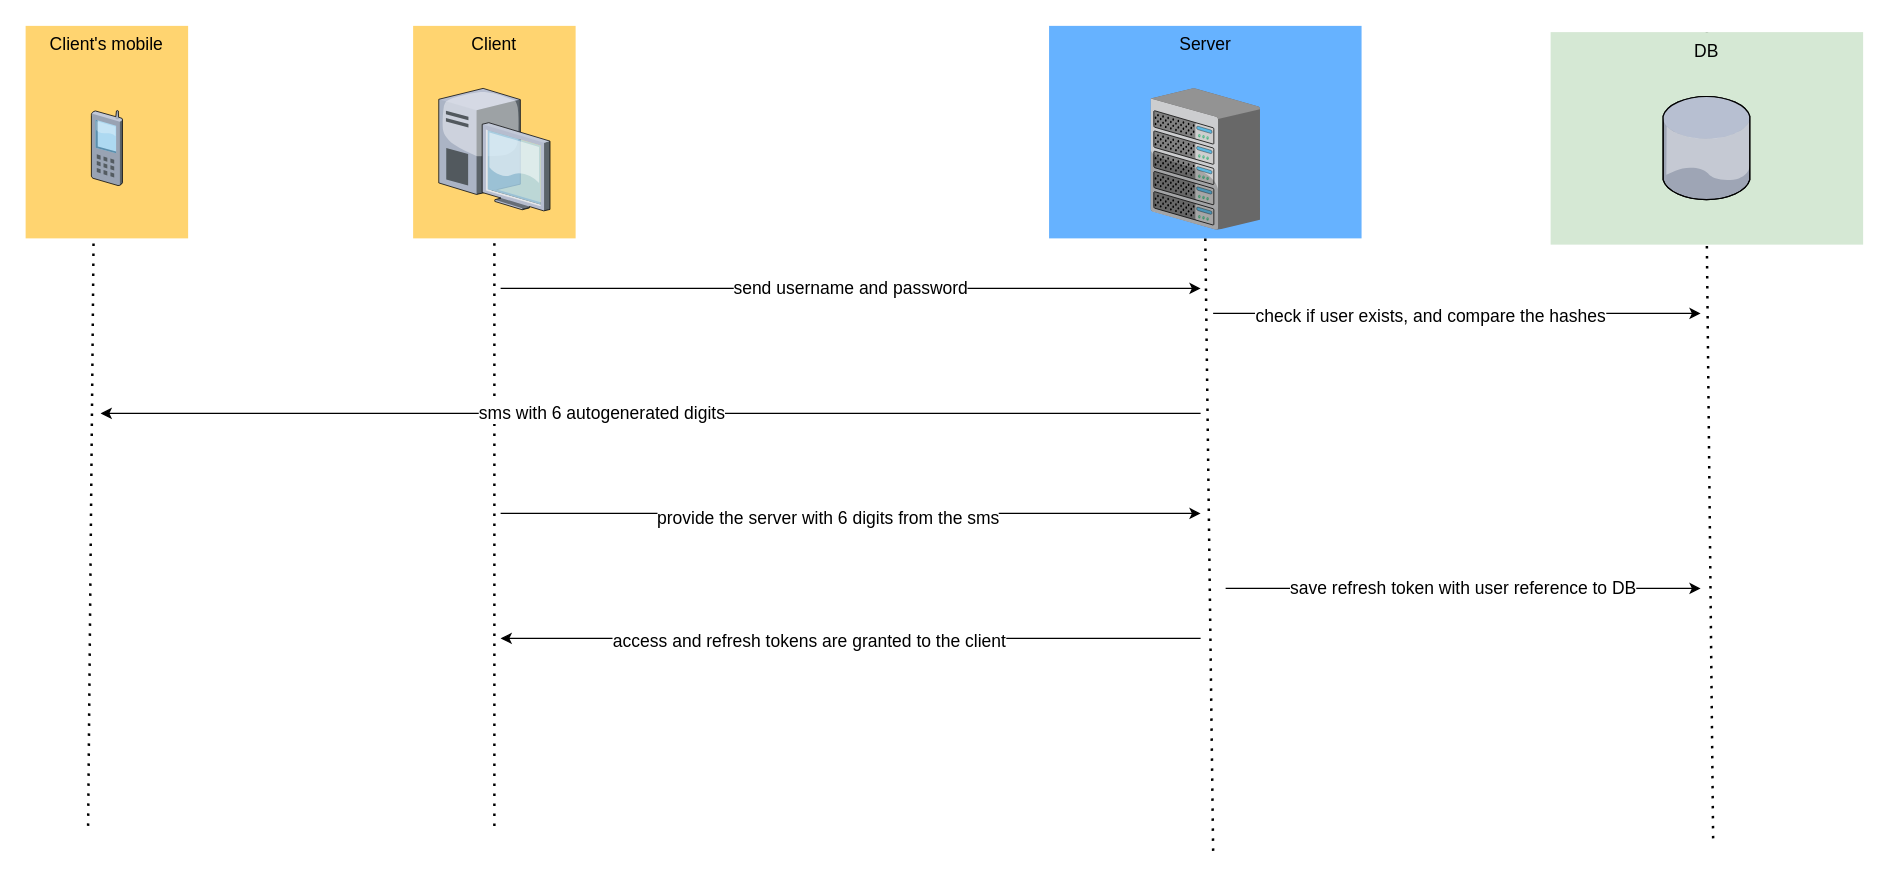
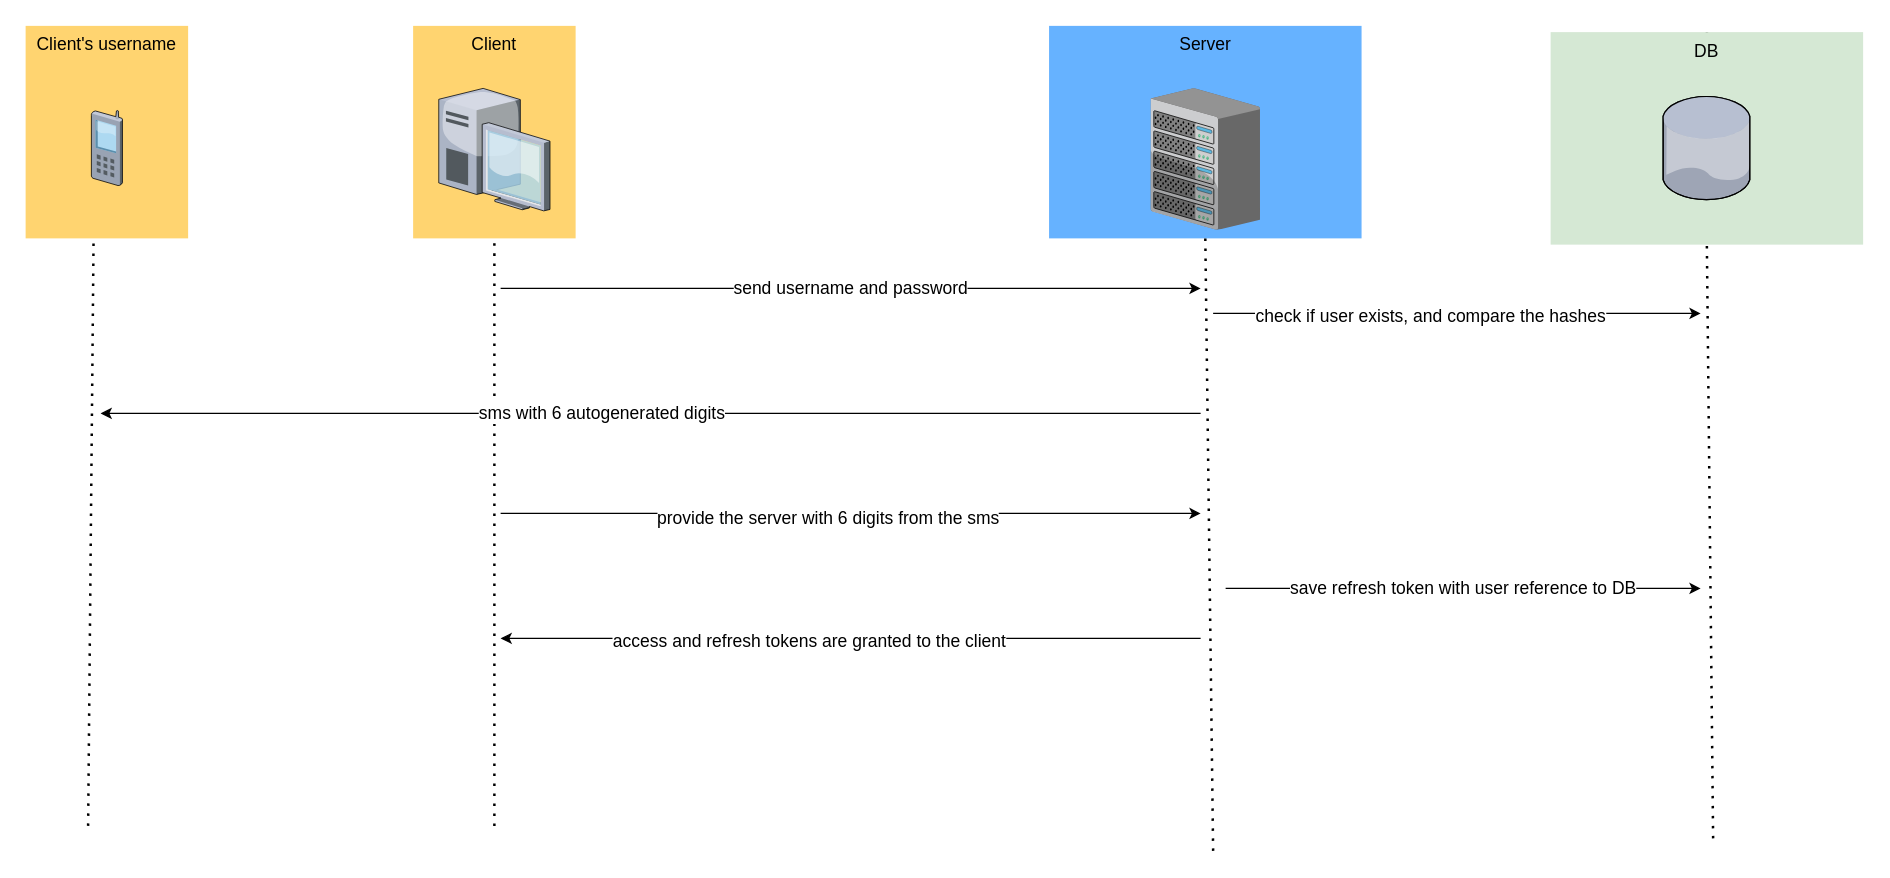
node "Client's mobile": label "Client's mobile" -> "Client's username"
